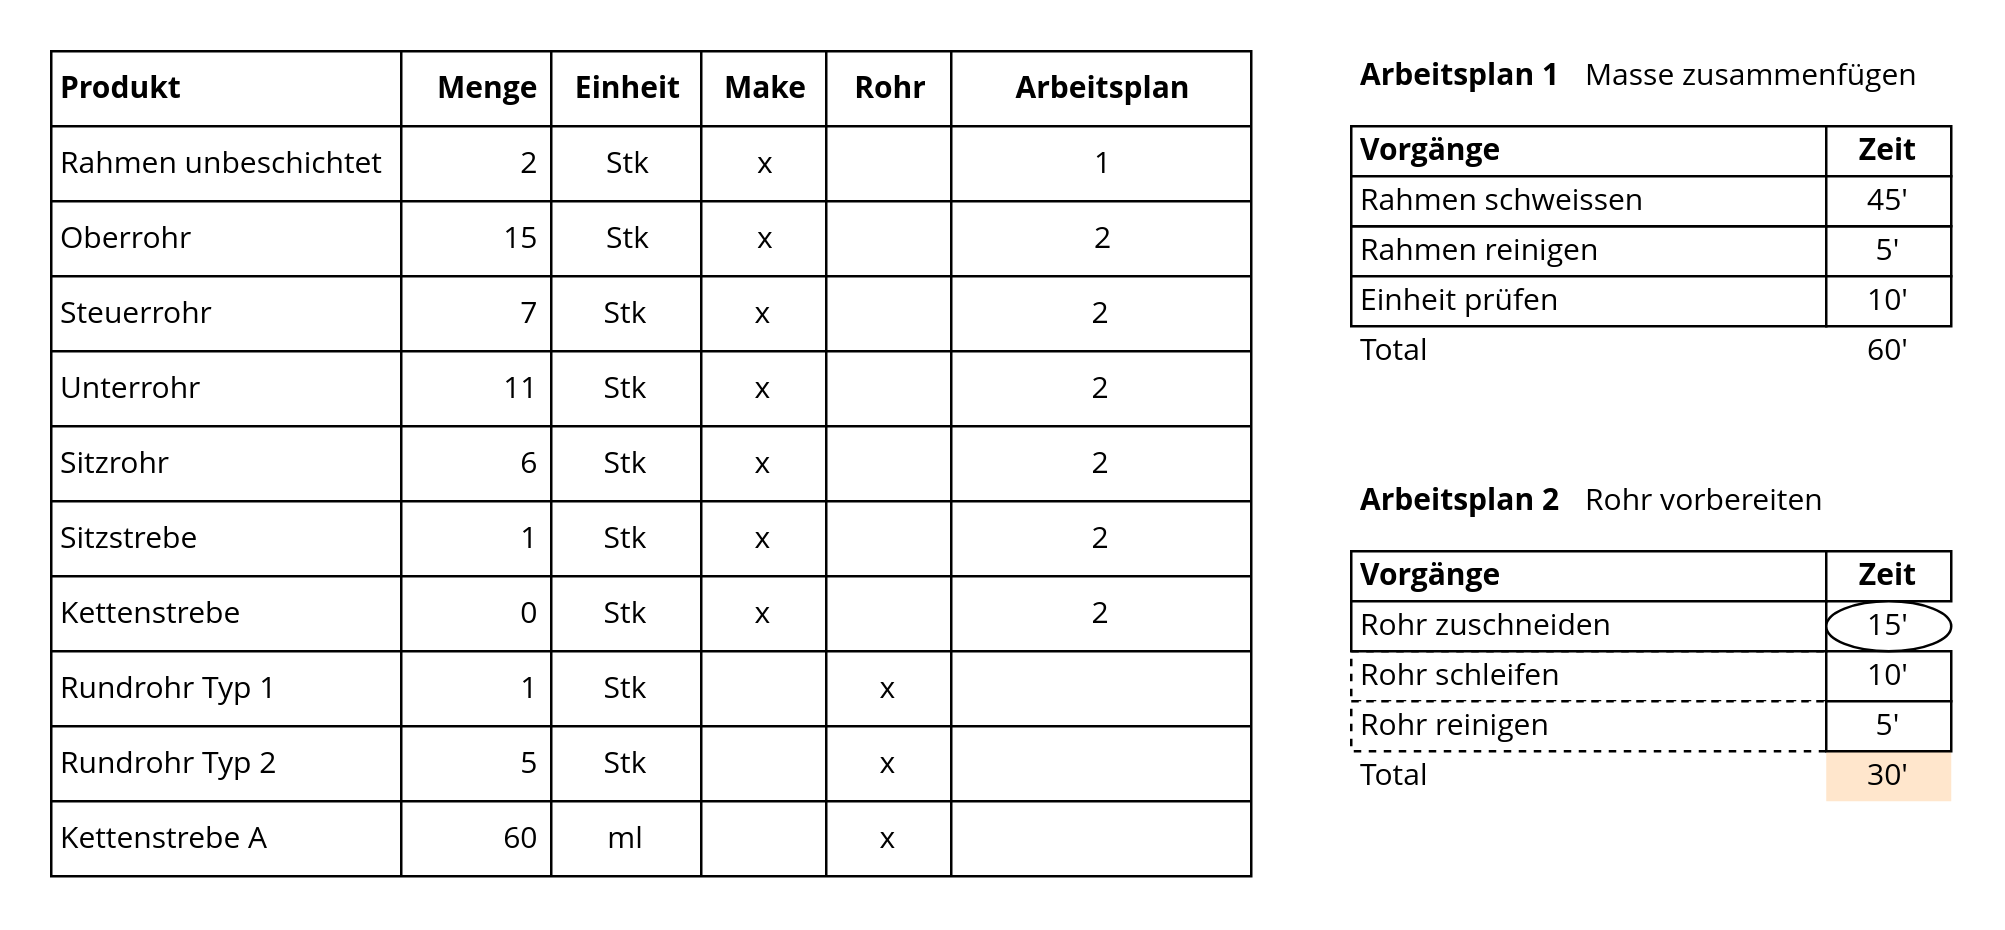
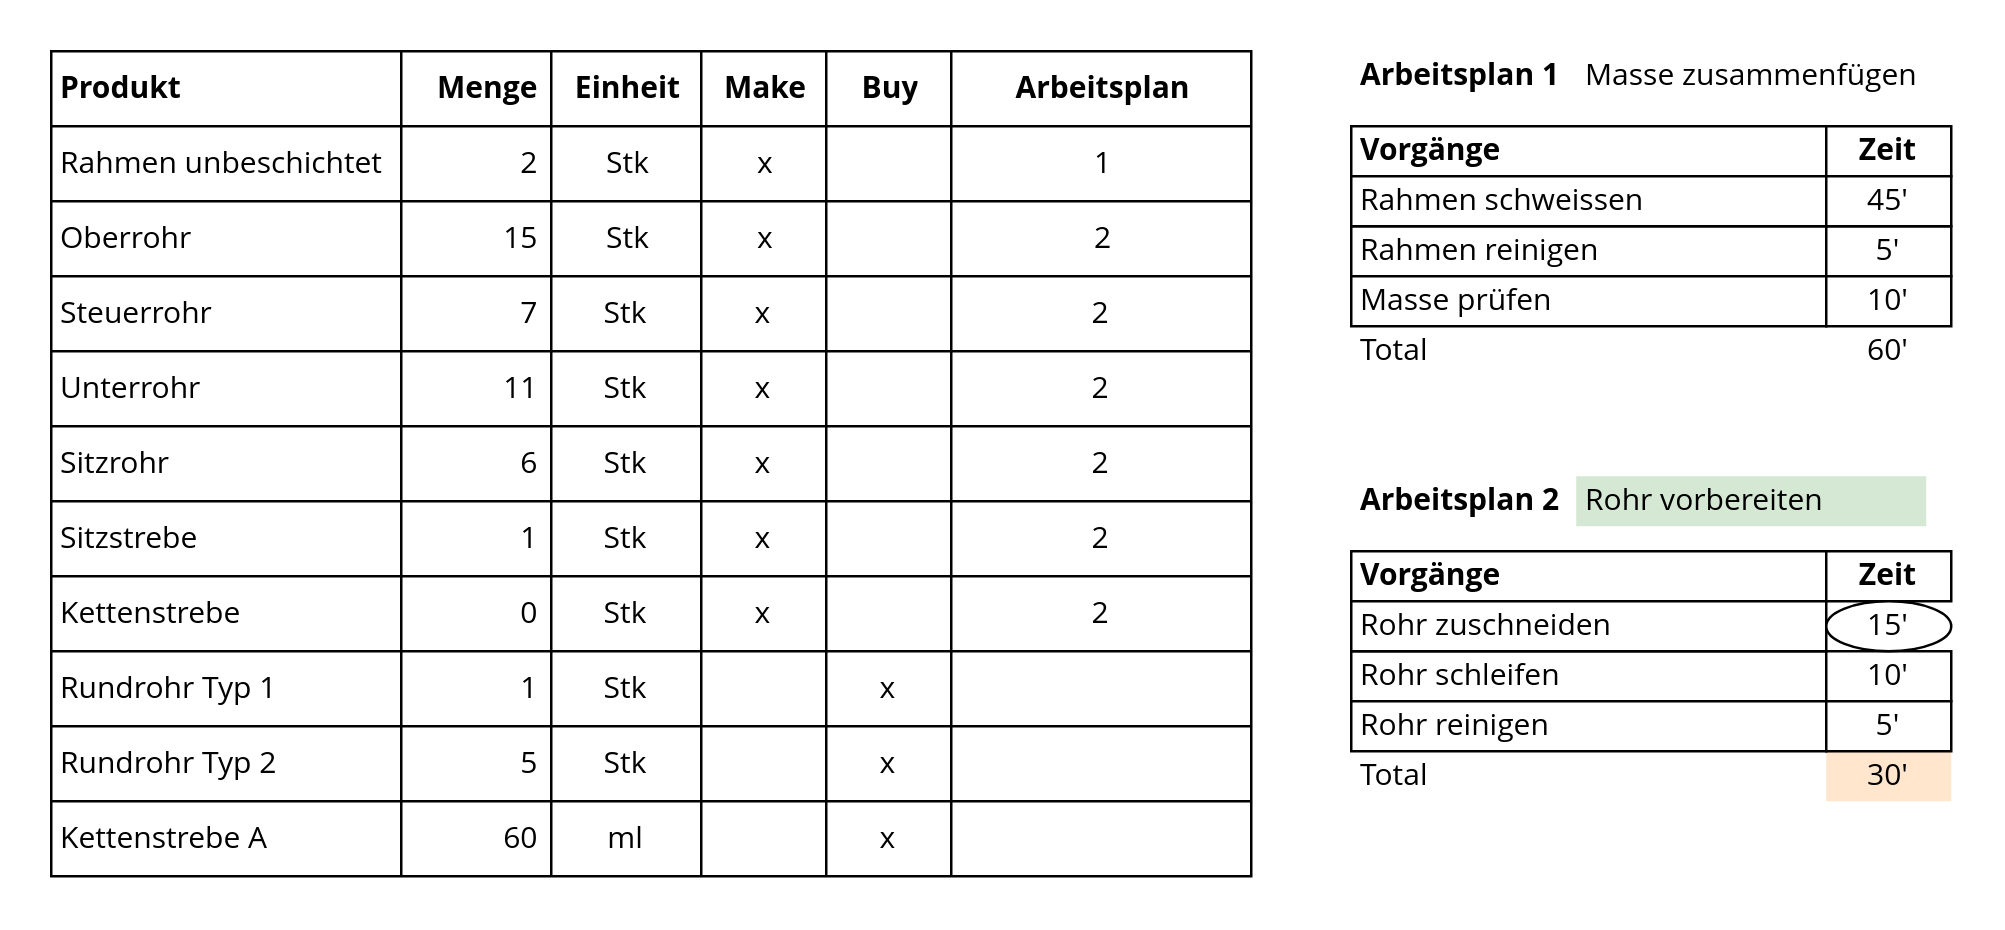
node "Rohr": label "Rohr" -> "Buy"
node "Einheit prüfen": label "Einheit prüfen" -> "Masse prüfen"
node "Rohr vorbereiten": fillcolor #ffffff -> #d5e8d4
node "Rohr schleifen": style dashed -> solid
node "Rohr reinigen": style dashed -> solid
